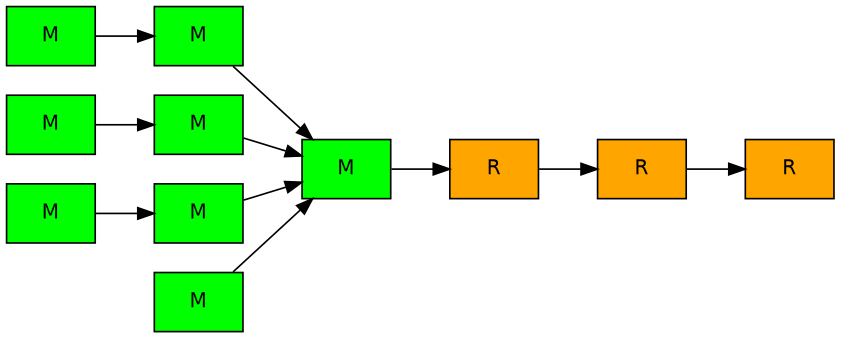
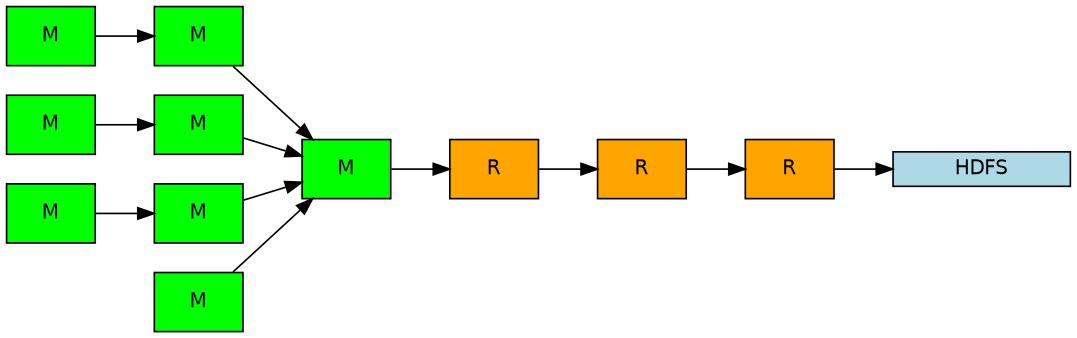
node "HDFS": added
